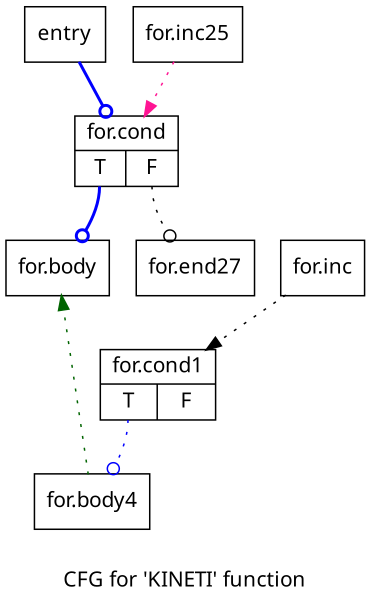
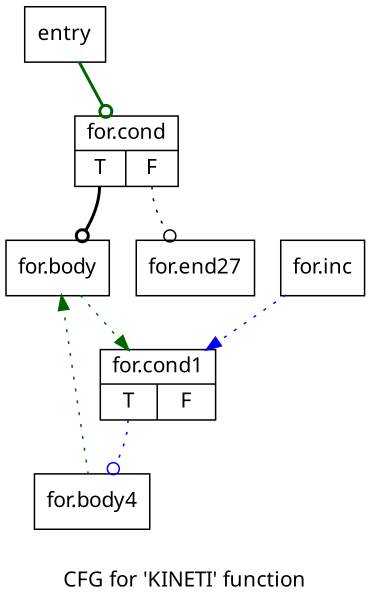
node "for.inc25": removed
edge "entry" -> "for.cond": color blue -> darkgreen
edge "for.cond" -> "for.body": color blue -> black
edge "for.body" -> "for.cond1": added
edge "for.inc" -> "for.cond1": color black -> blue
